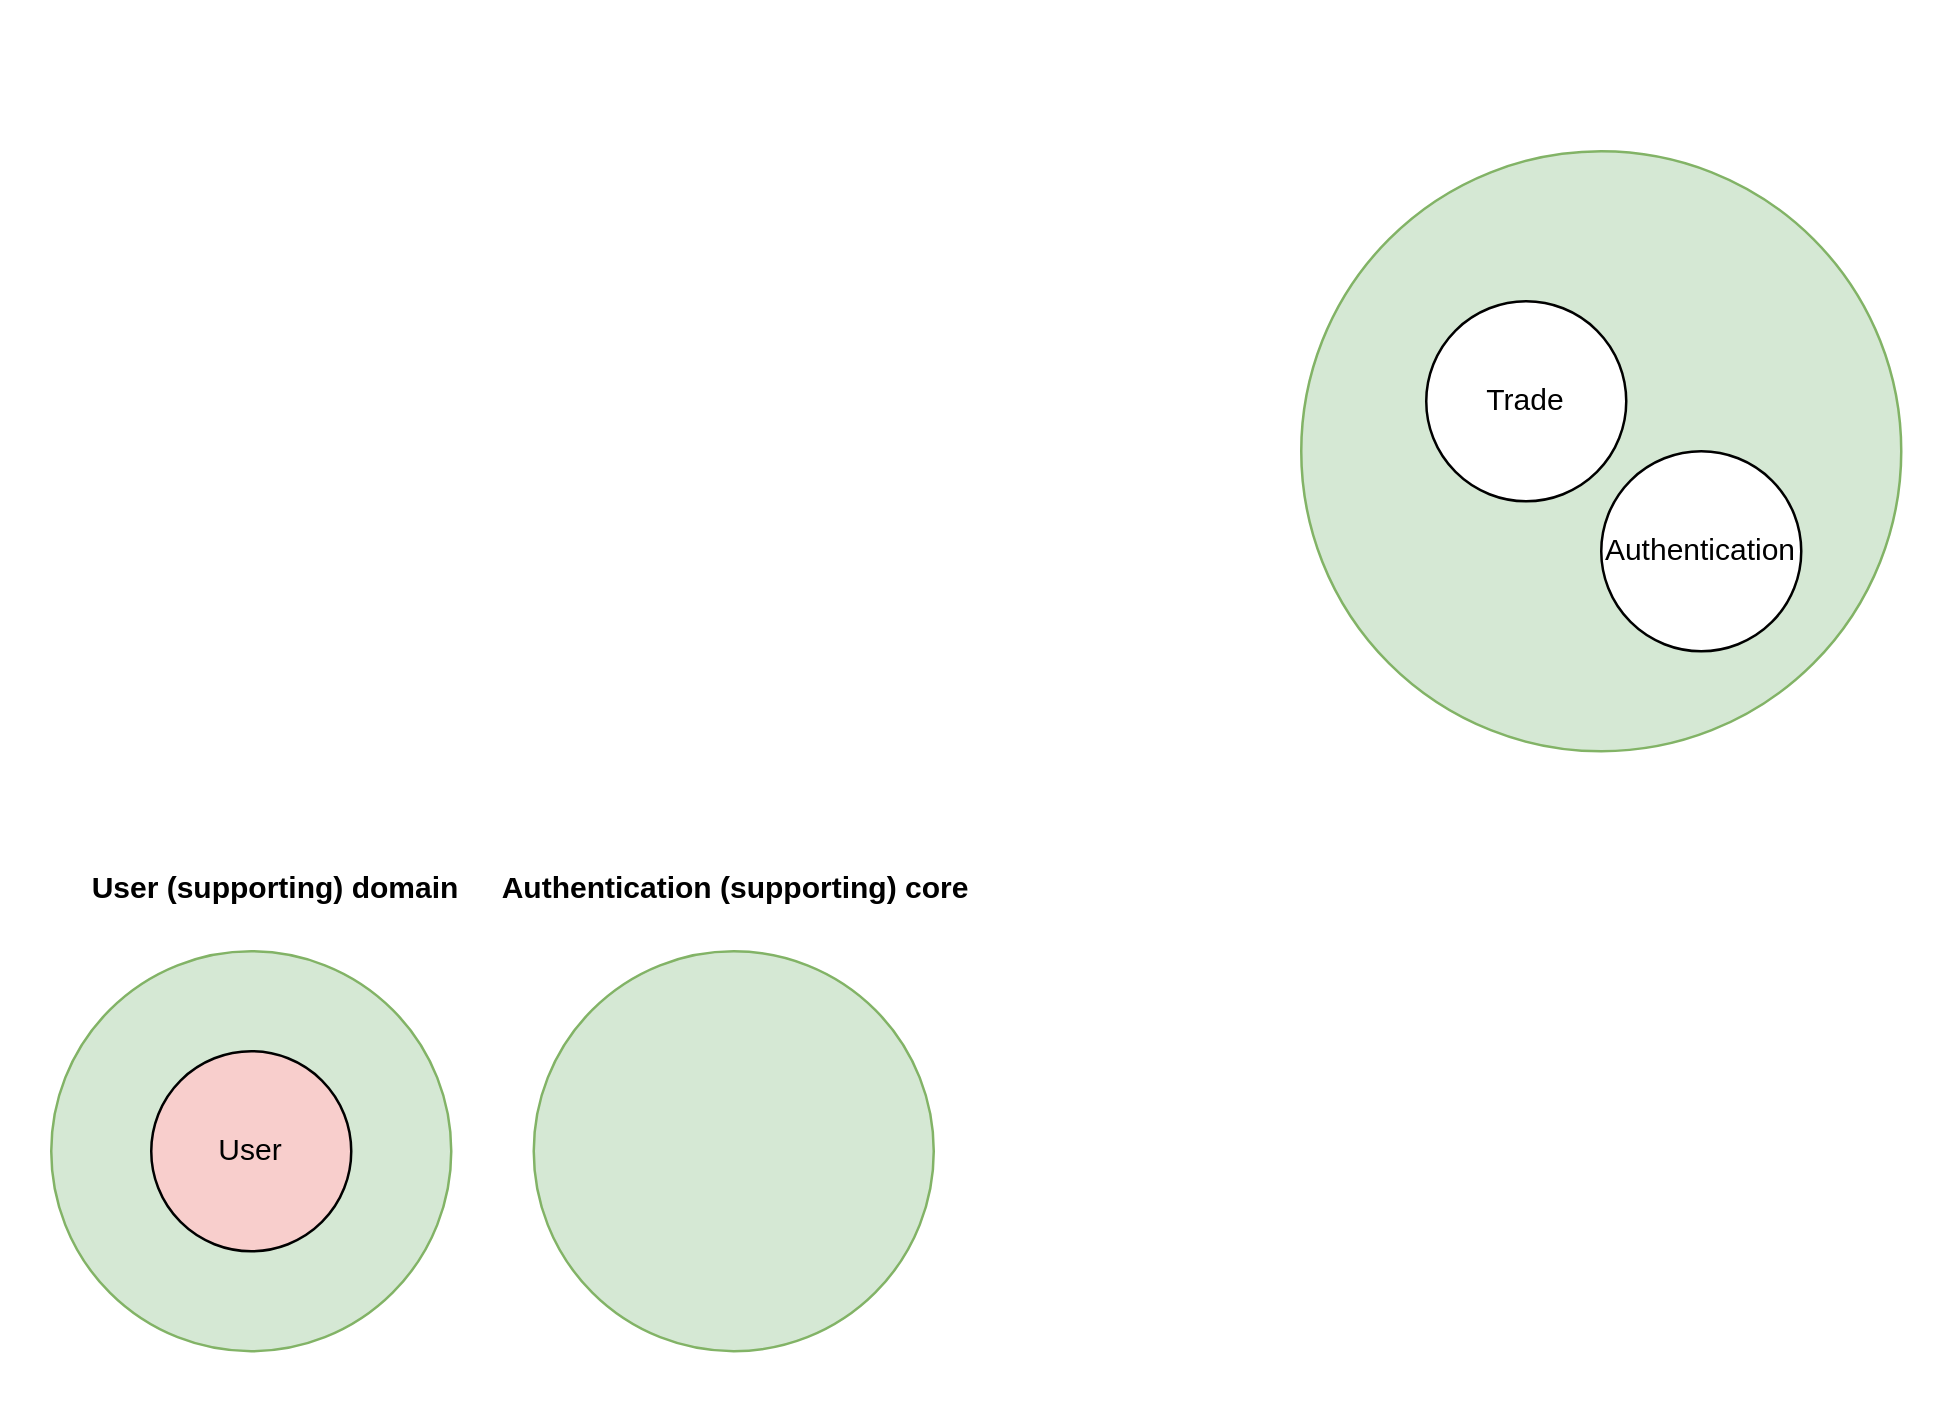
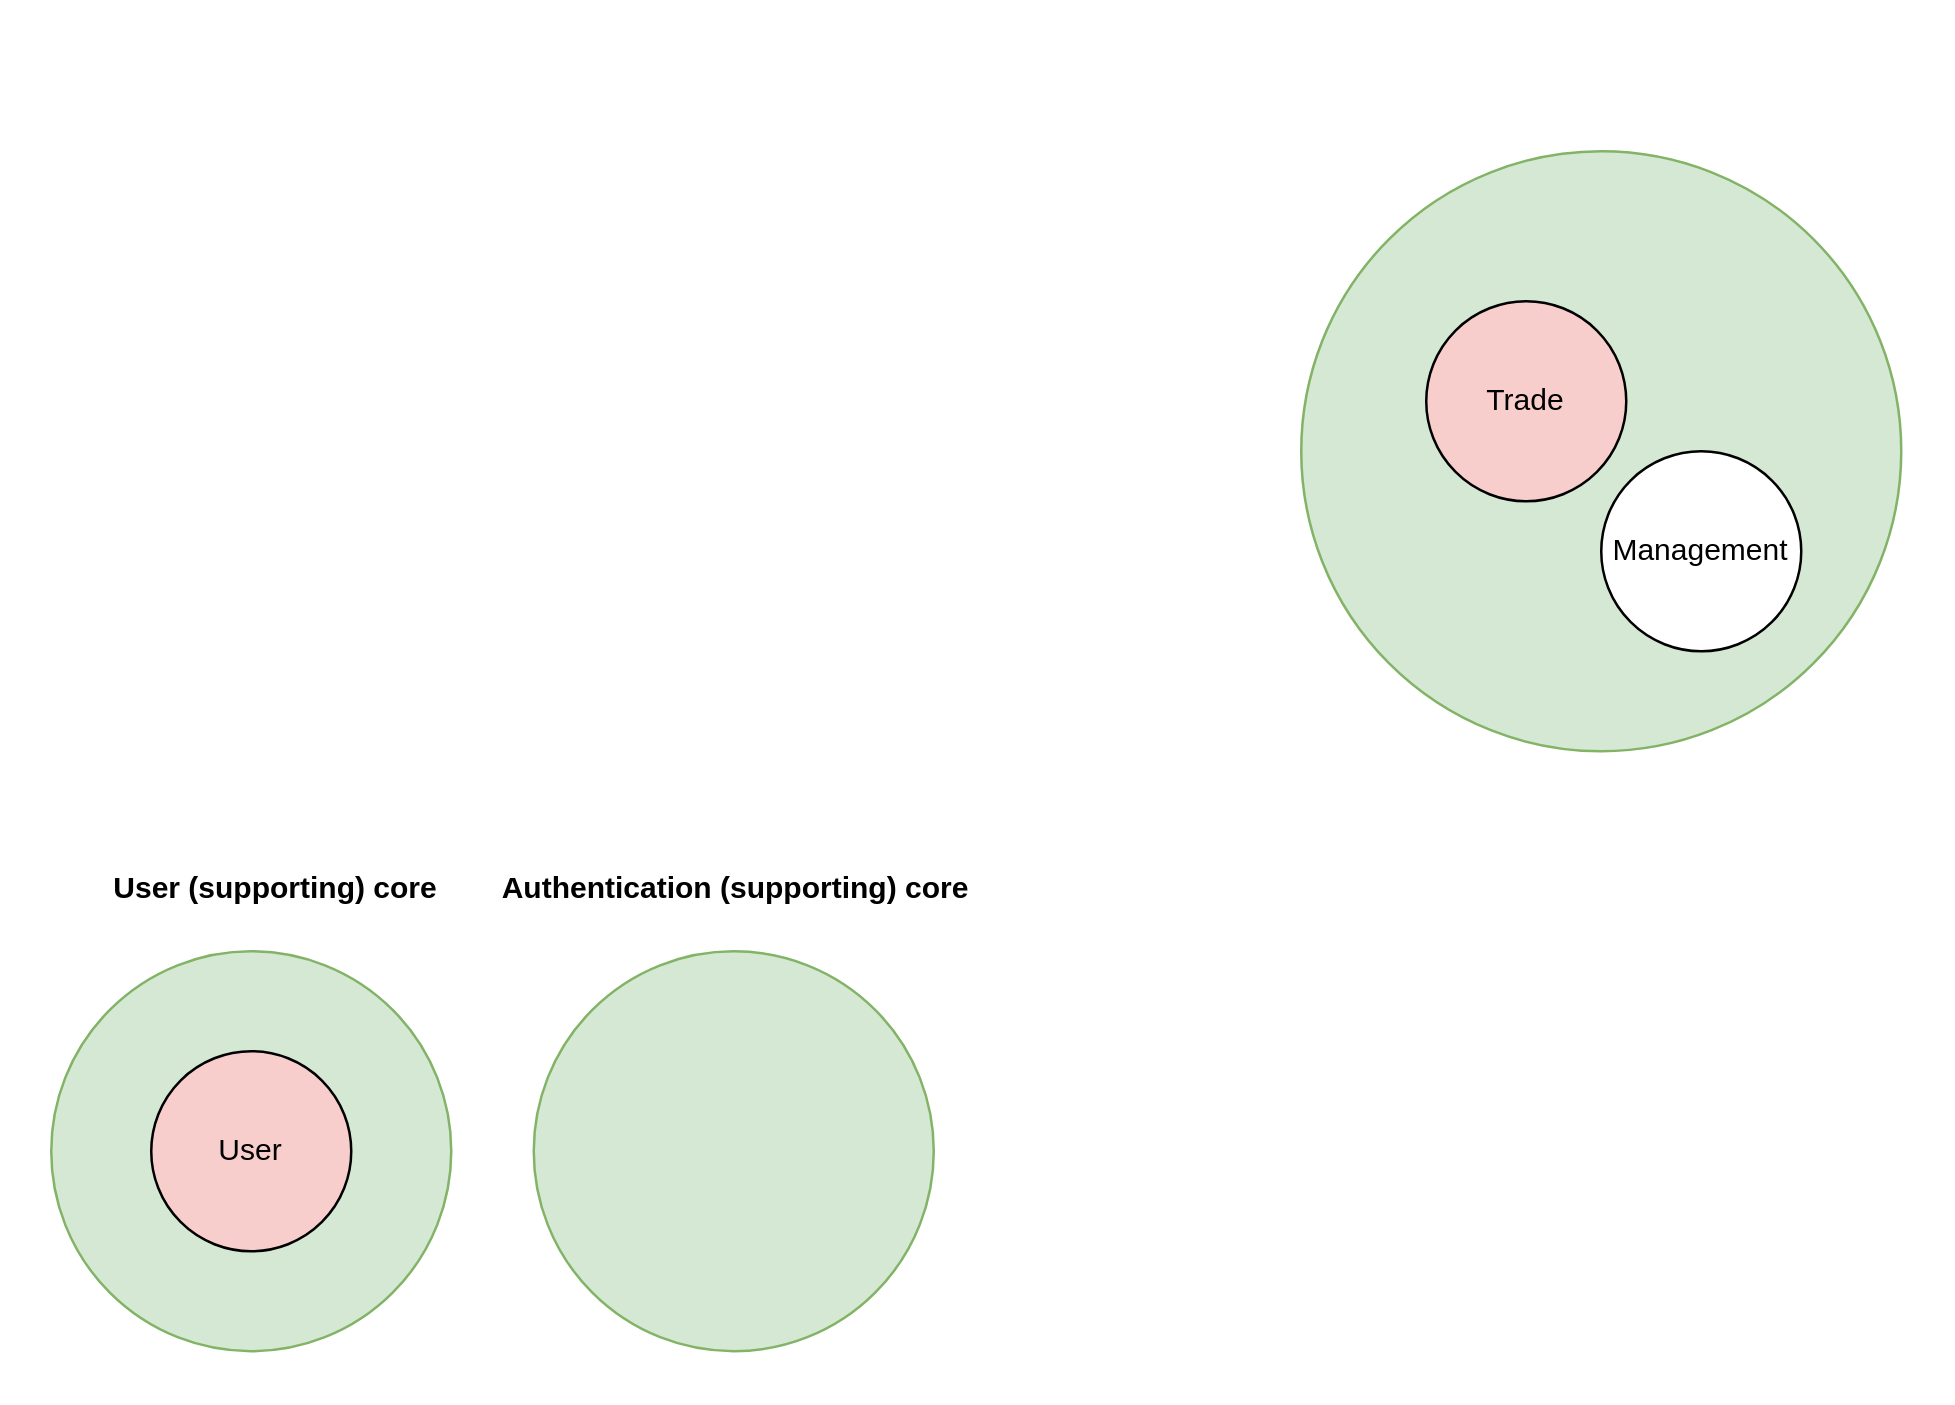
node "Trade": fillcolor #ffffff -> #f8cecc
node "Authentication": label "Authentication" -> "Management"
node "User (supporting) domain": label "User (supporting) domain" -> "User (supporting) core"
